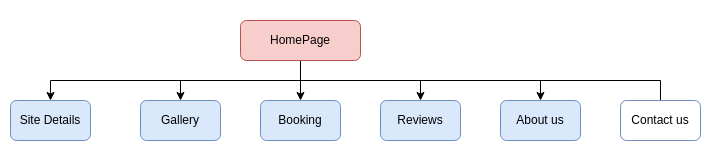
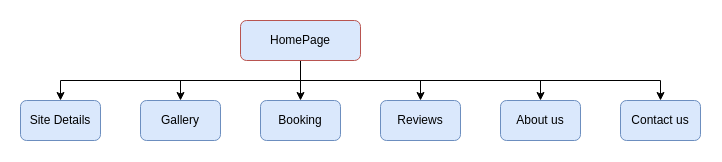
node "HomePage": fillcolor #f8cecc -> #dae8fc
edge "HomePage" -- "Contact us": arrowhead none -> classic
node "Site Details": moved (51, 121) -> (61, 121)
node "Contact us": fillcolor #ffffff -> #dae8fc
